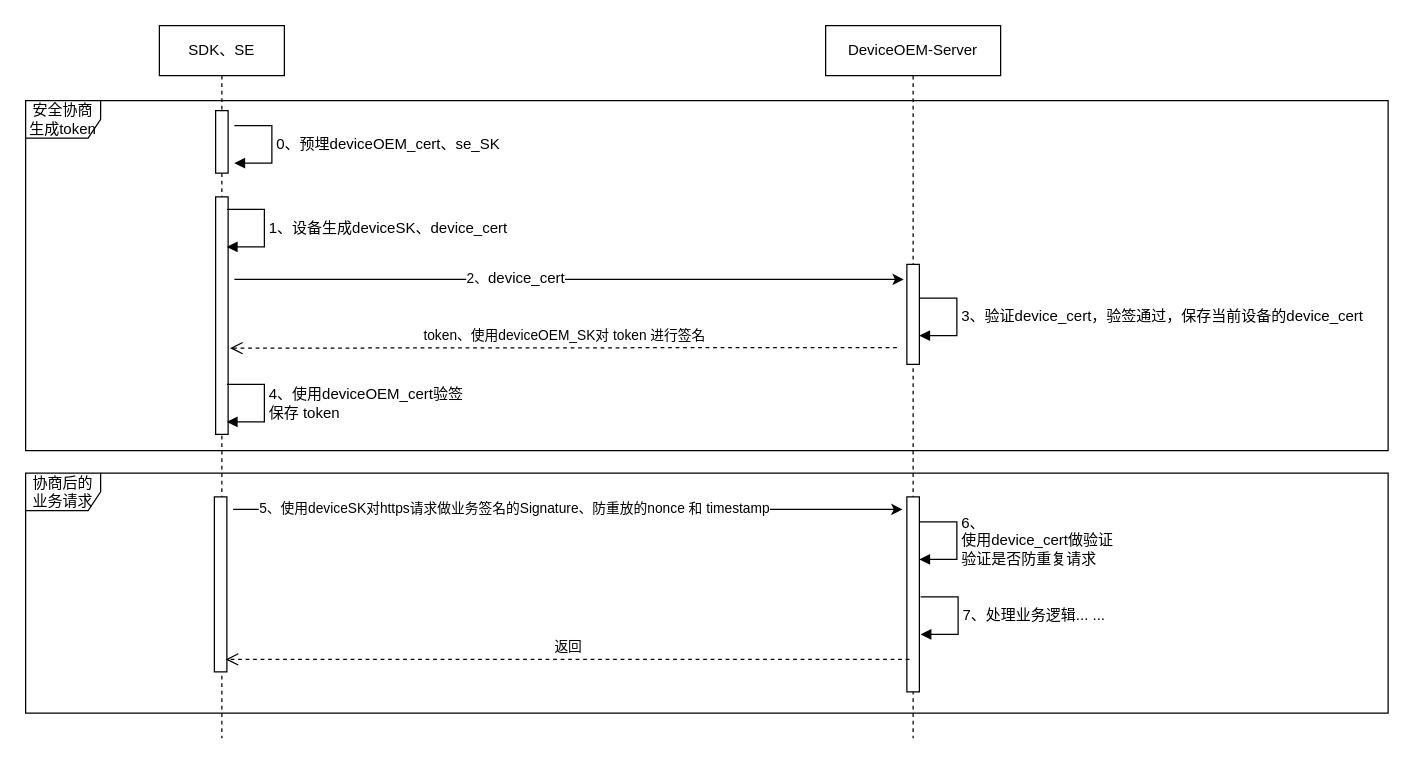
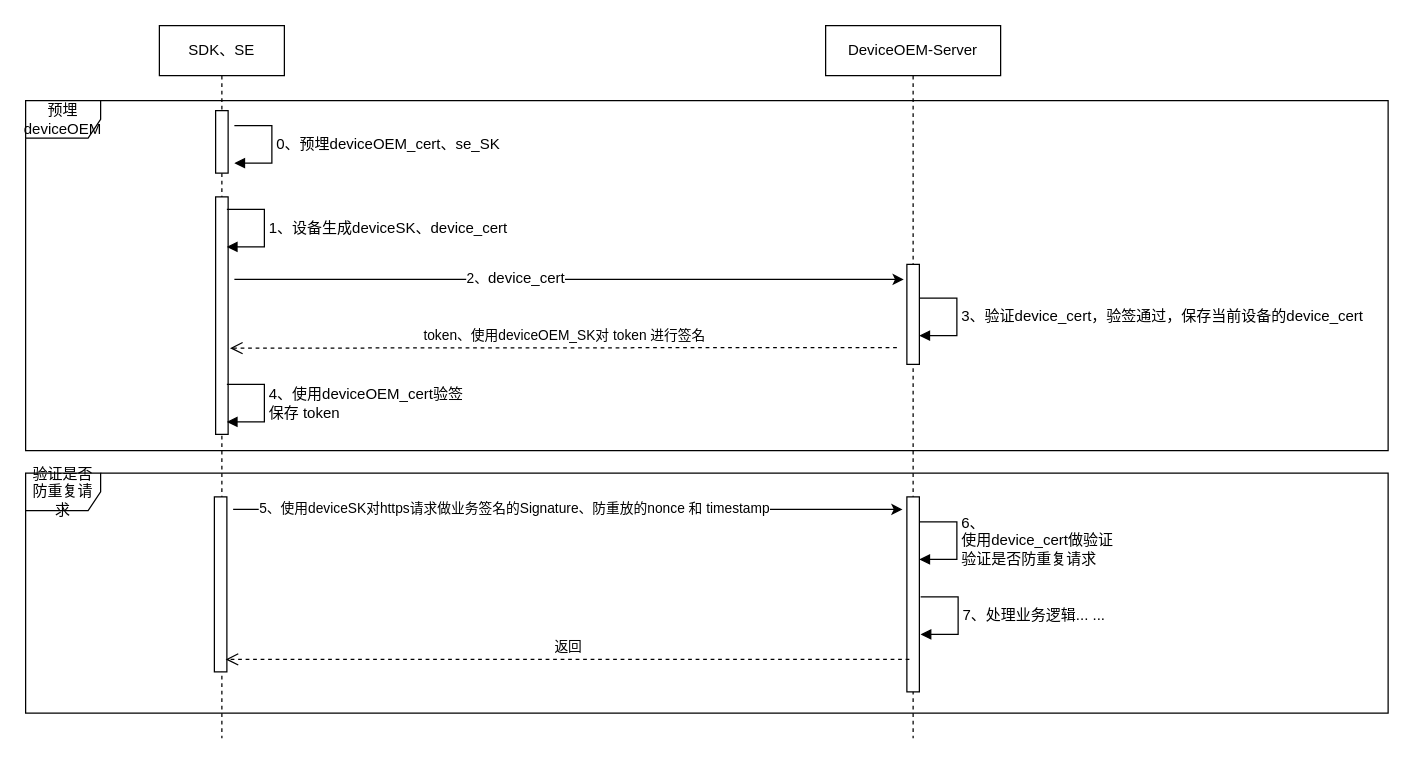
node "安全协商生成token": label "安全协商生成token" -> "预埋deviceOEM"
node "协商后的业务请求": label "协商后的业务请求" -> "验证是否防重复请求"
